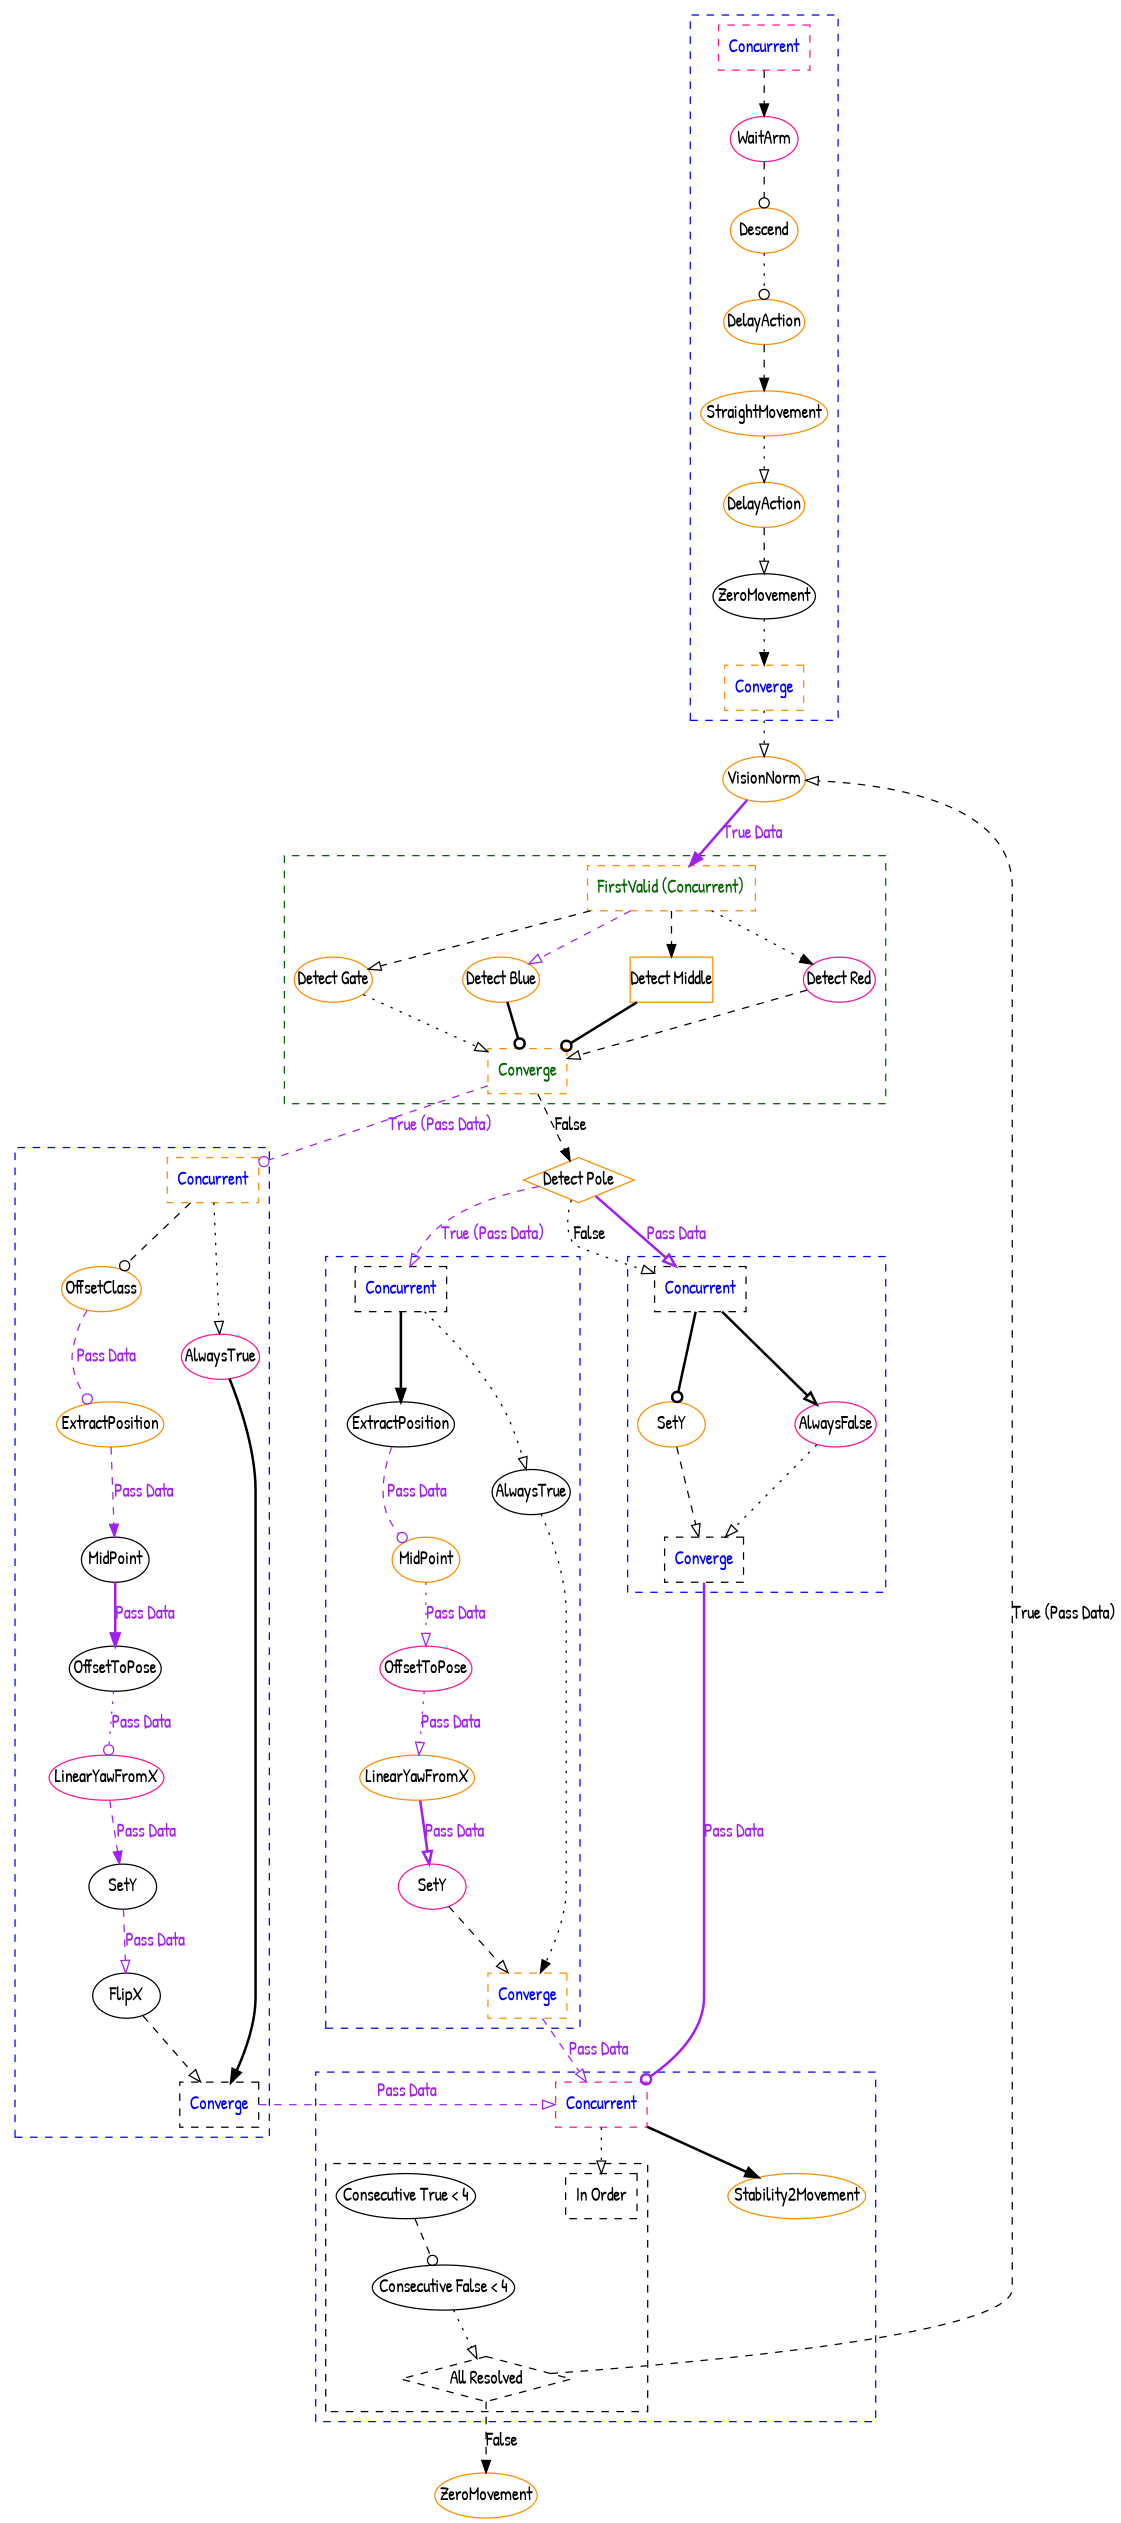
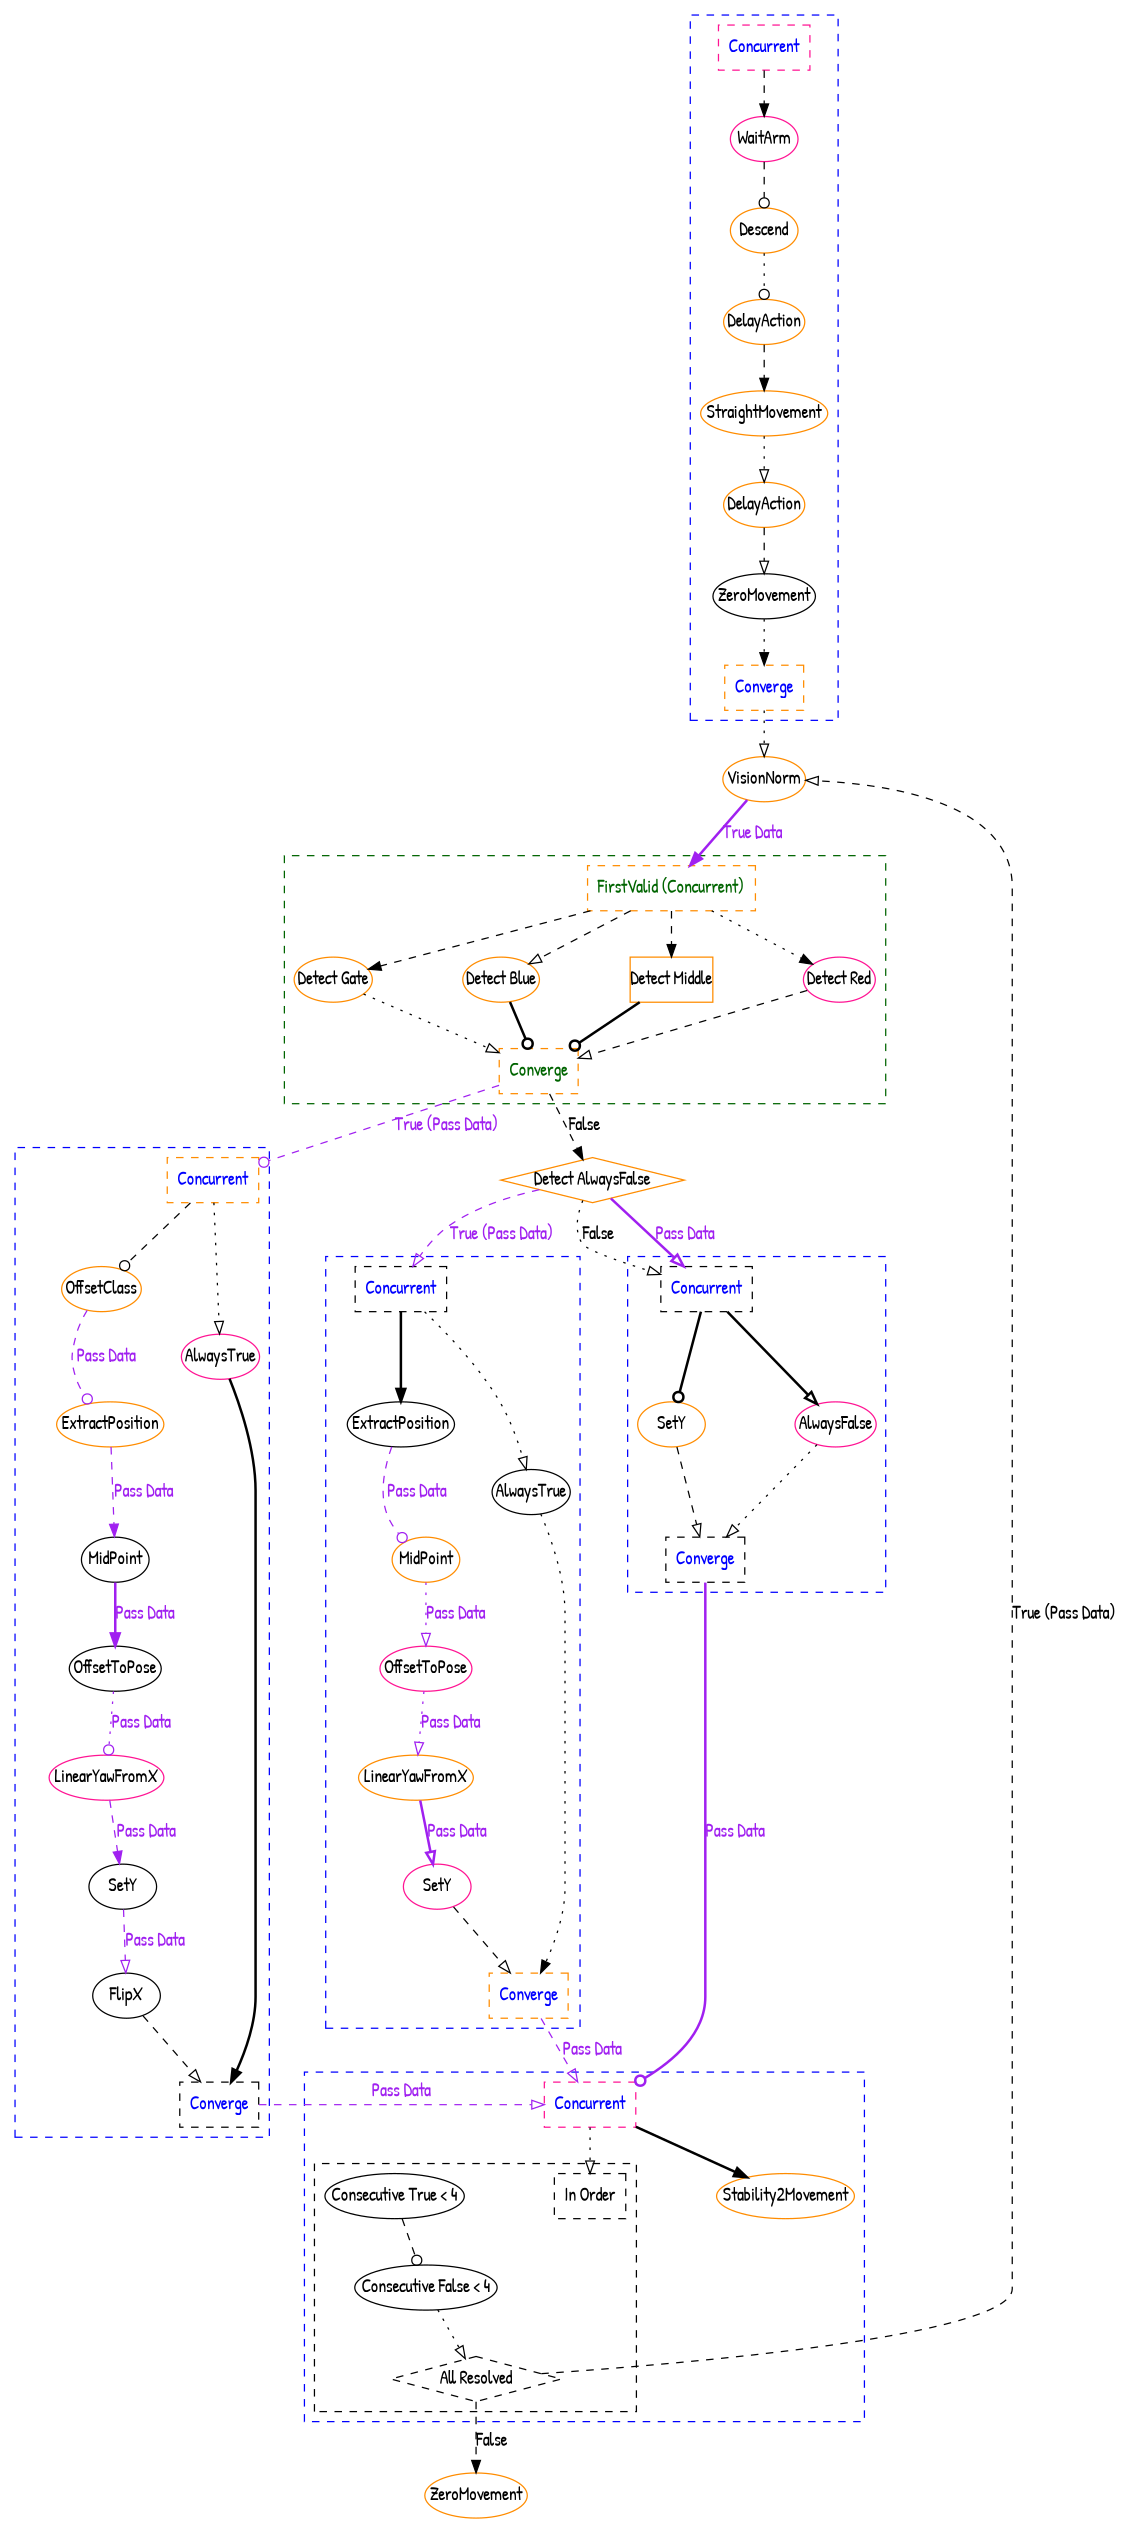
edge "FirstValid (Concurrent)" -> "Detect Blue": color purple -> black
edge "FirstValid (Concurrent)" -> "Detect Gate": arrowhead onormal -> normal
node "Detect Pole": label "Detect Pole" -> "Detect AlwaysFalse"
